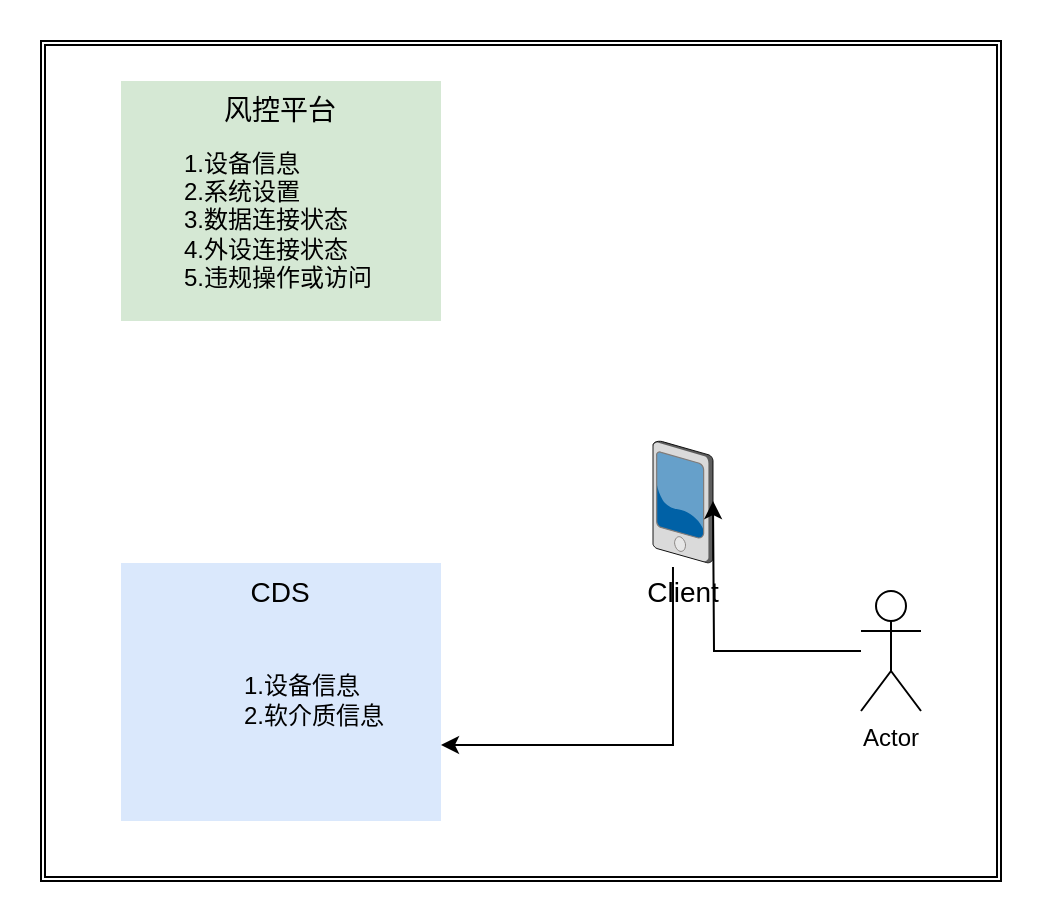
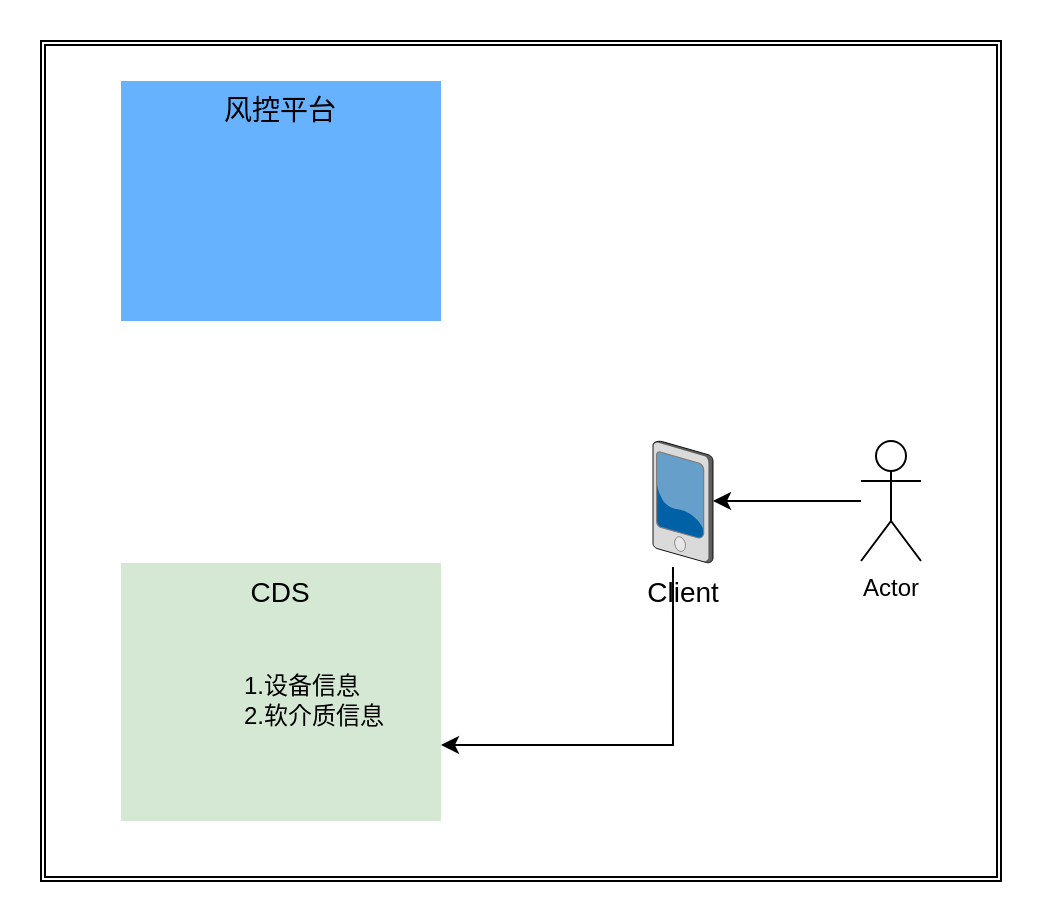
node "风控平台": fillcolor #d5e8d4 -> #66b2ff
node "1.设备信息 2.系统设置 3.数据连接状态 4.外设连接状态 5.违规操作或访问": removed
node "Actor": moved (891, 651) -> (891, 501)
node "CDS": fillcolor #dae8fc -> #d5e8d4
